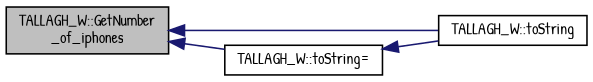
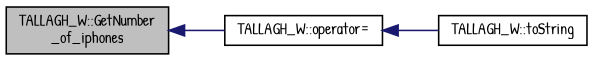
edge "TALLAGH_W::toString" -> "TALLAGH_W::GetNumber _of_iphones": removed
node "TALLAGH_W::toString=": label "TALLAGH_W::toString=" -> "TALLAGH_W::operator="
